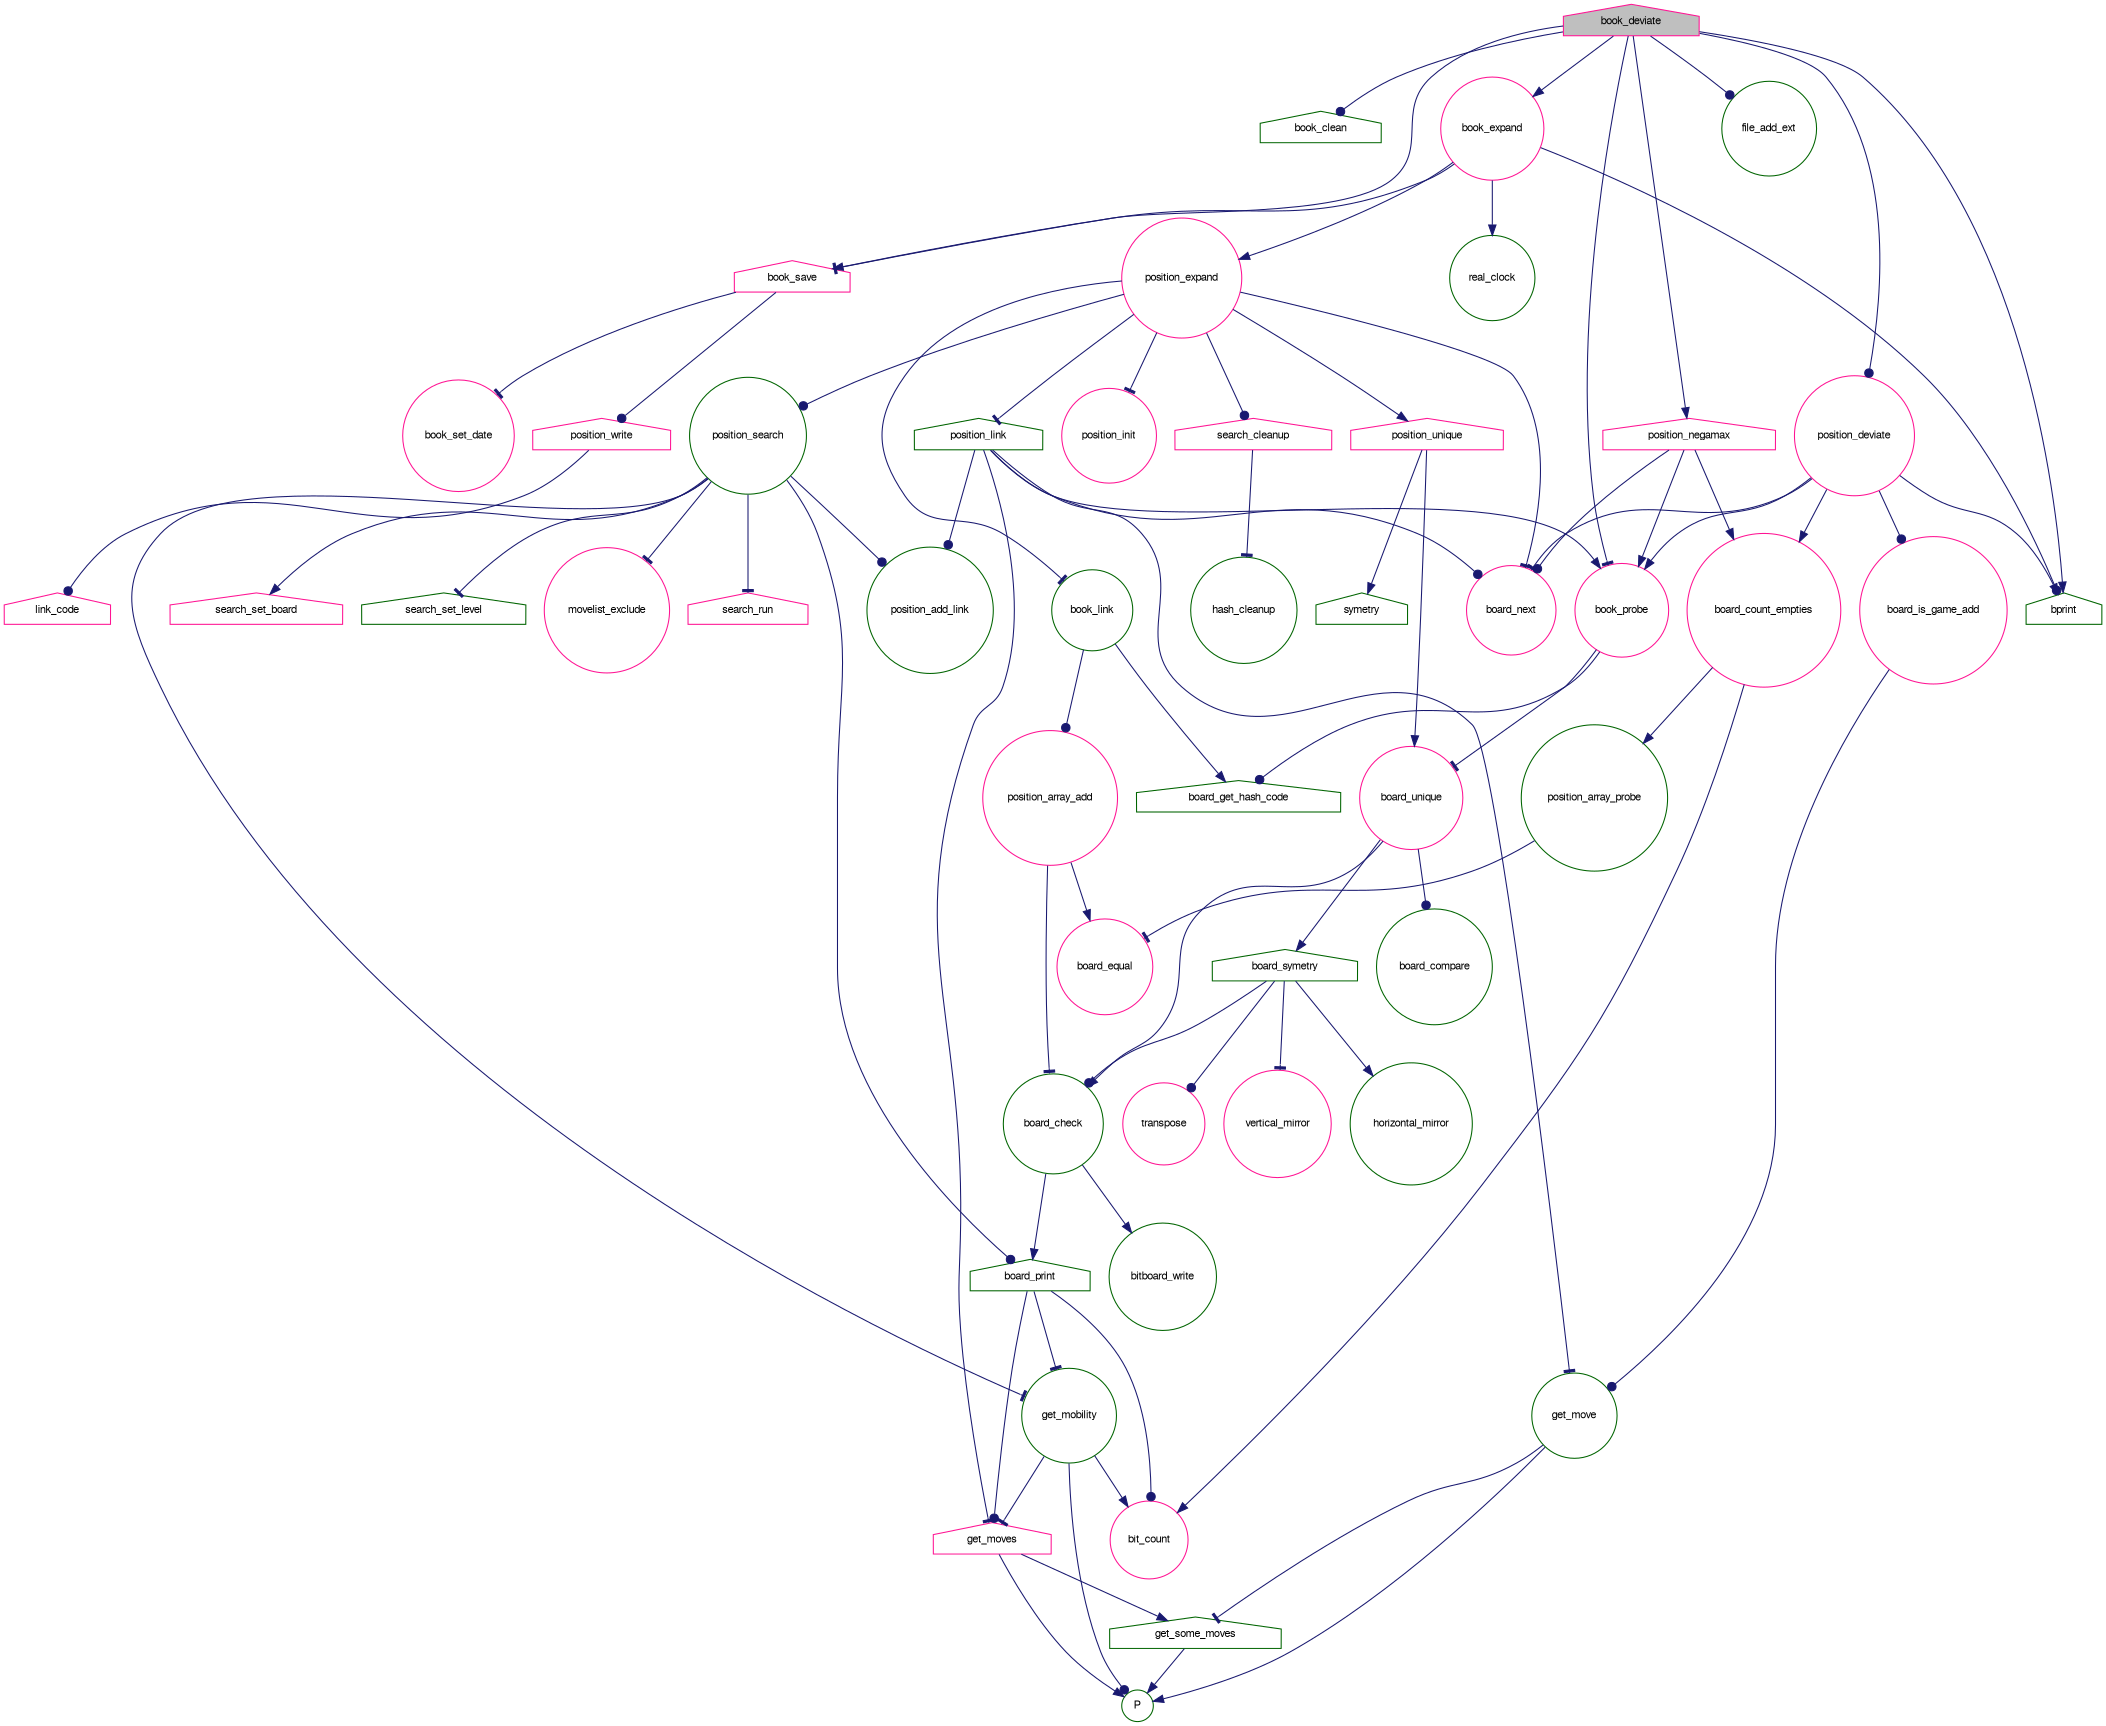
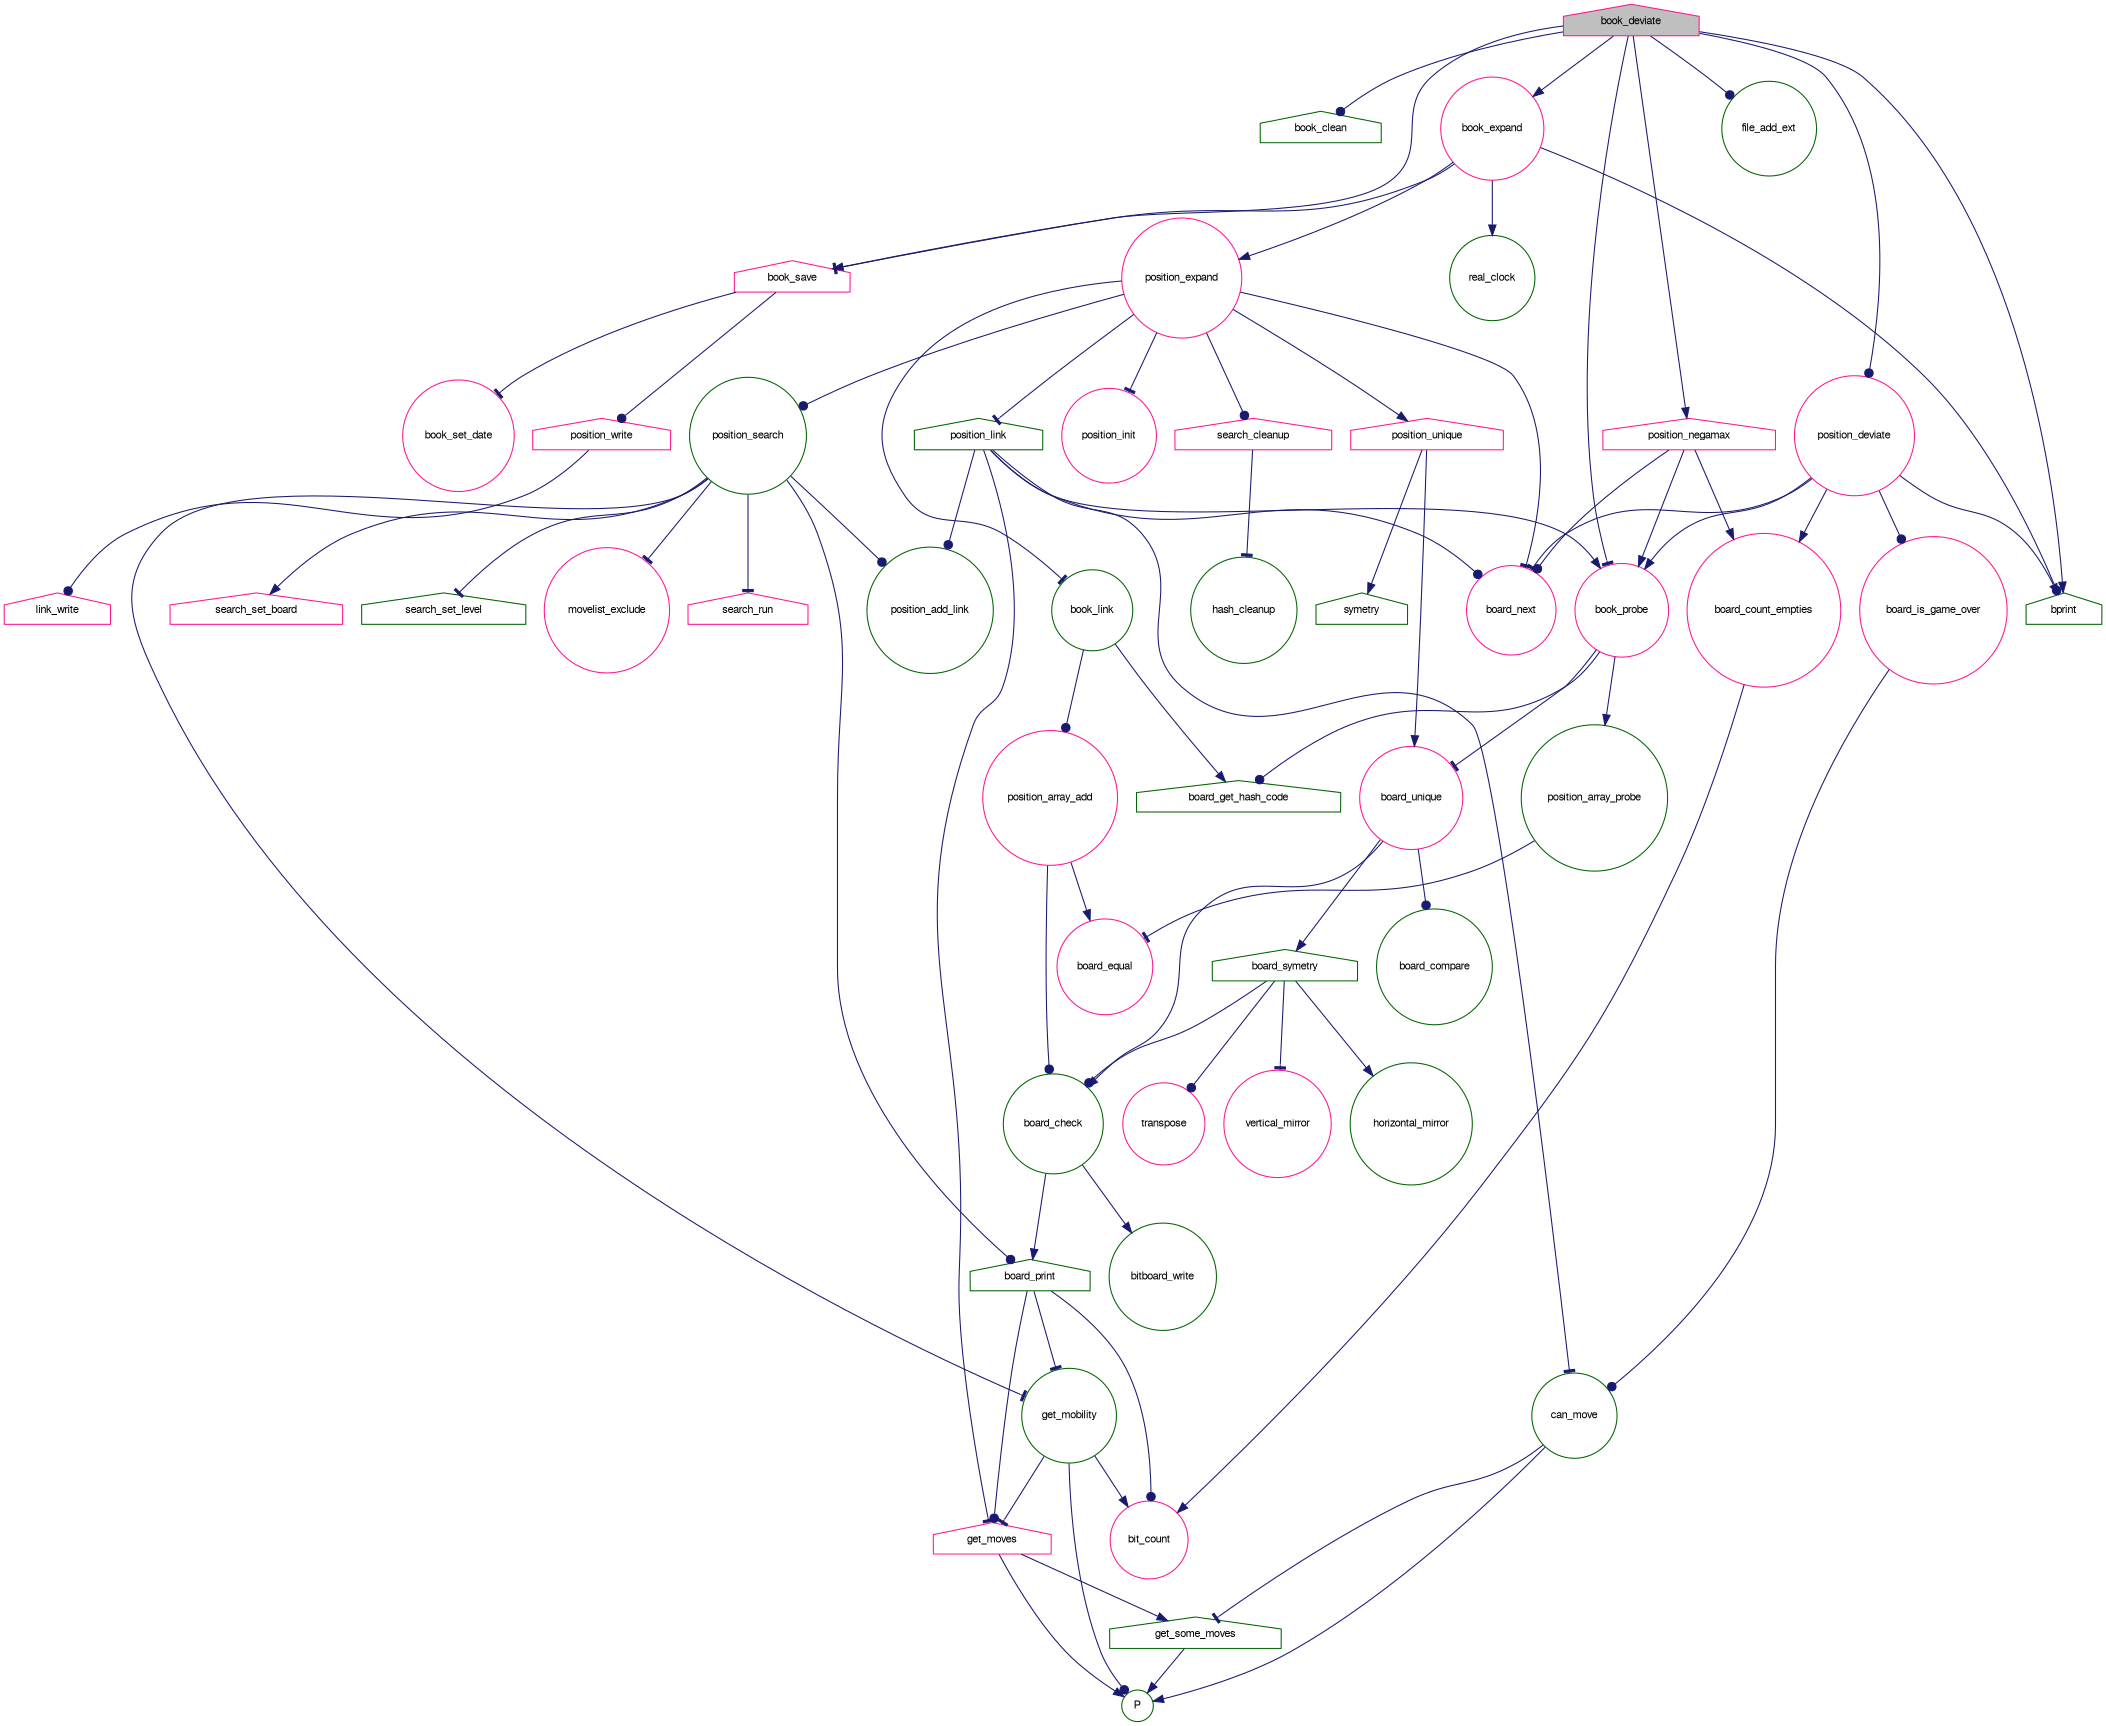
node "link_code": label "link_code" -> "link_write"
node "board_is_game_add": label "board_is_game_add" -> "board_is_game_over"
edge "board_count_empties" -> "position_array_probe": now "book_probe" -> "position_array_probe"
edge "position_array_add" -> "board_check": arrowhead tee -> dot
node "get_move": label "get_move" -> "can_move"
